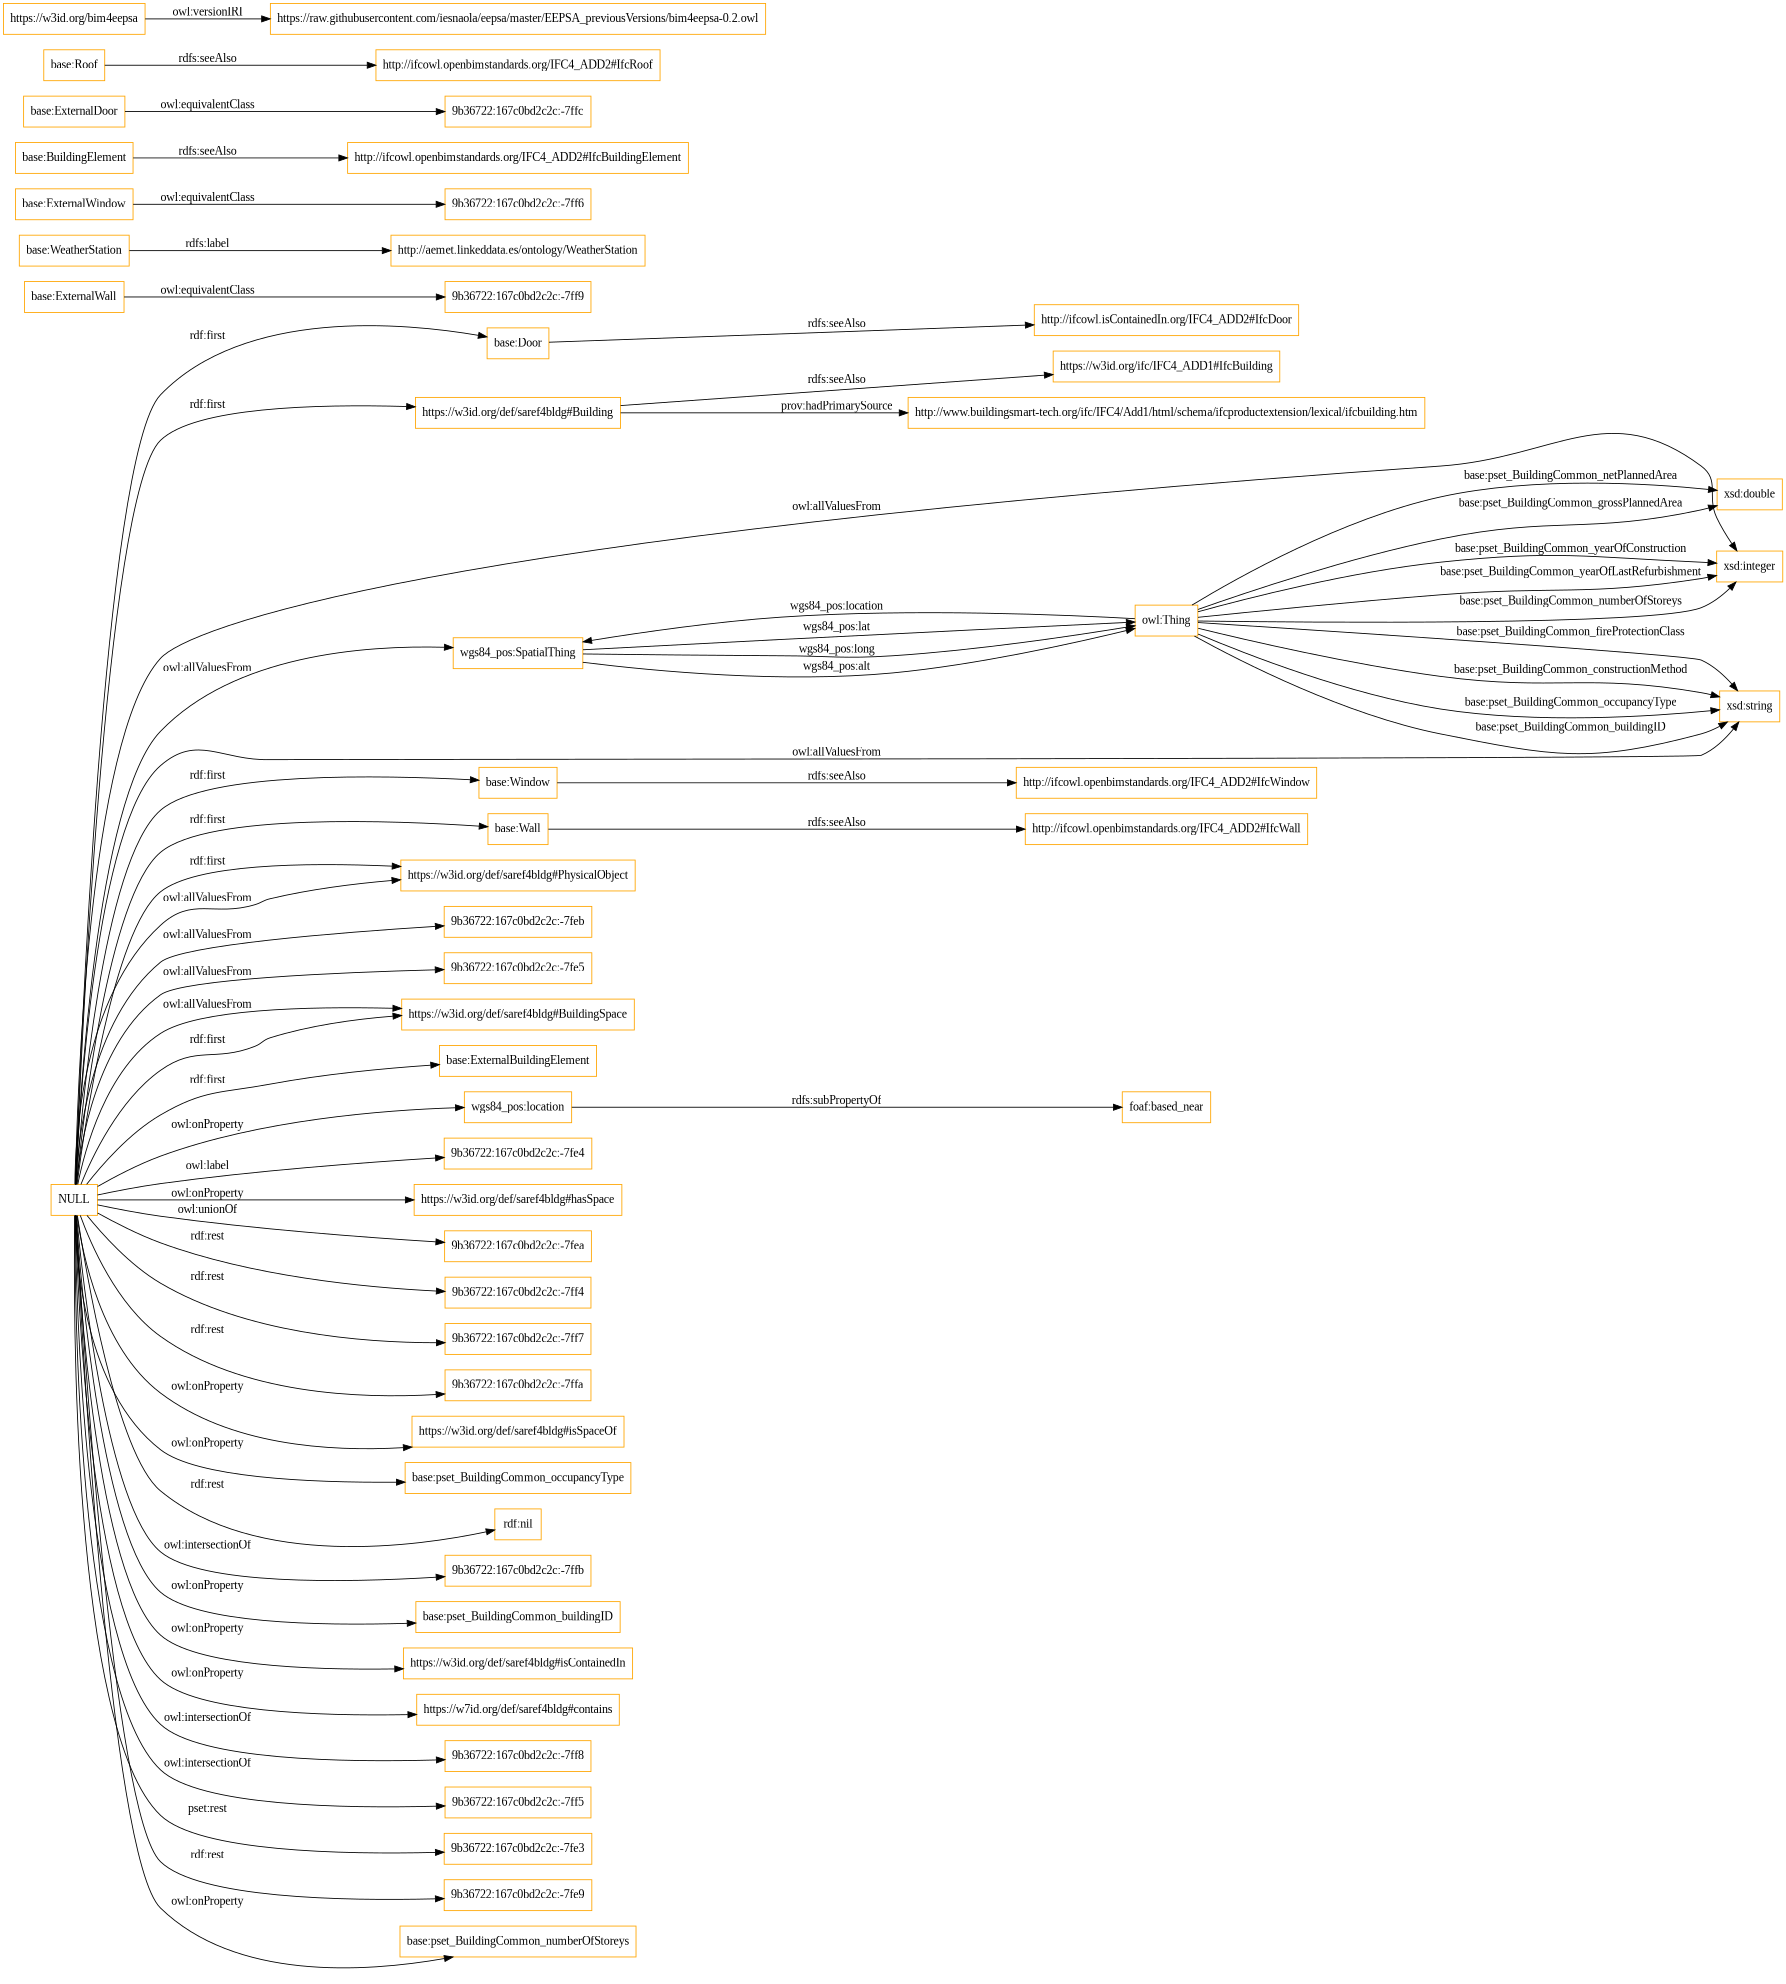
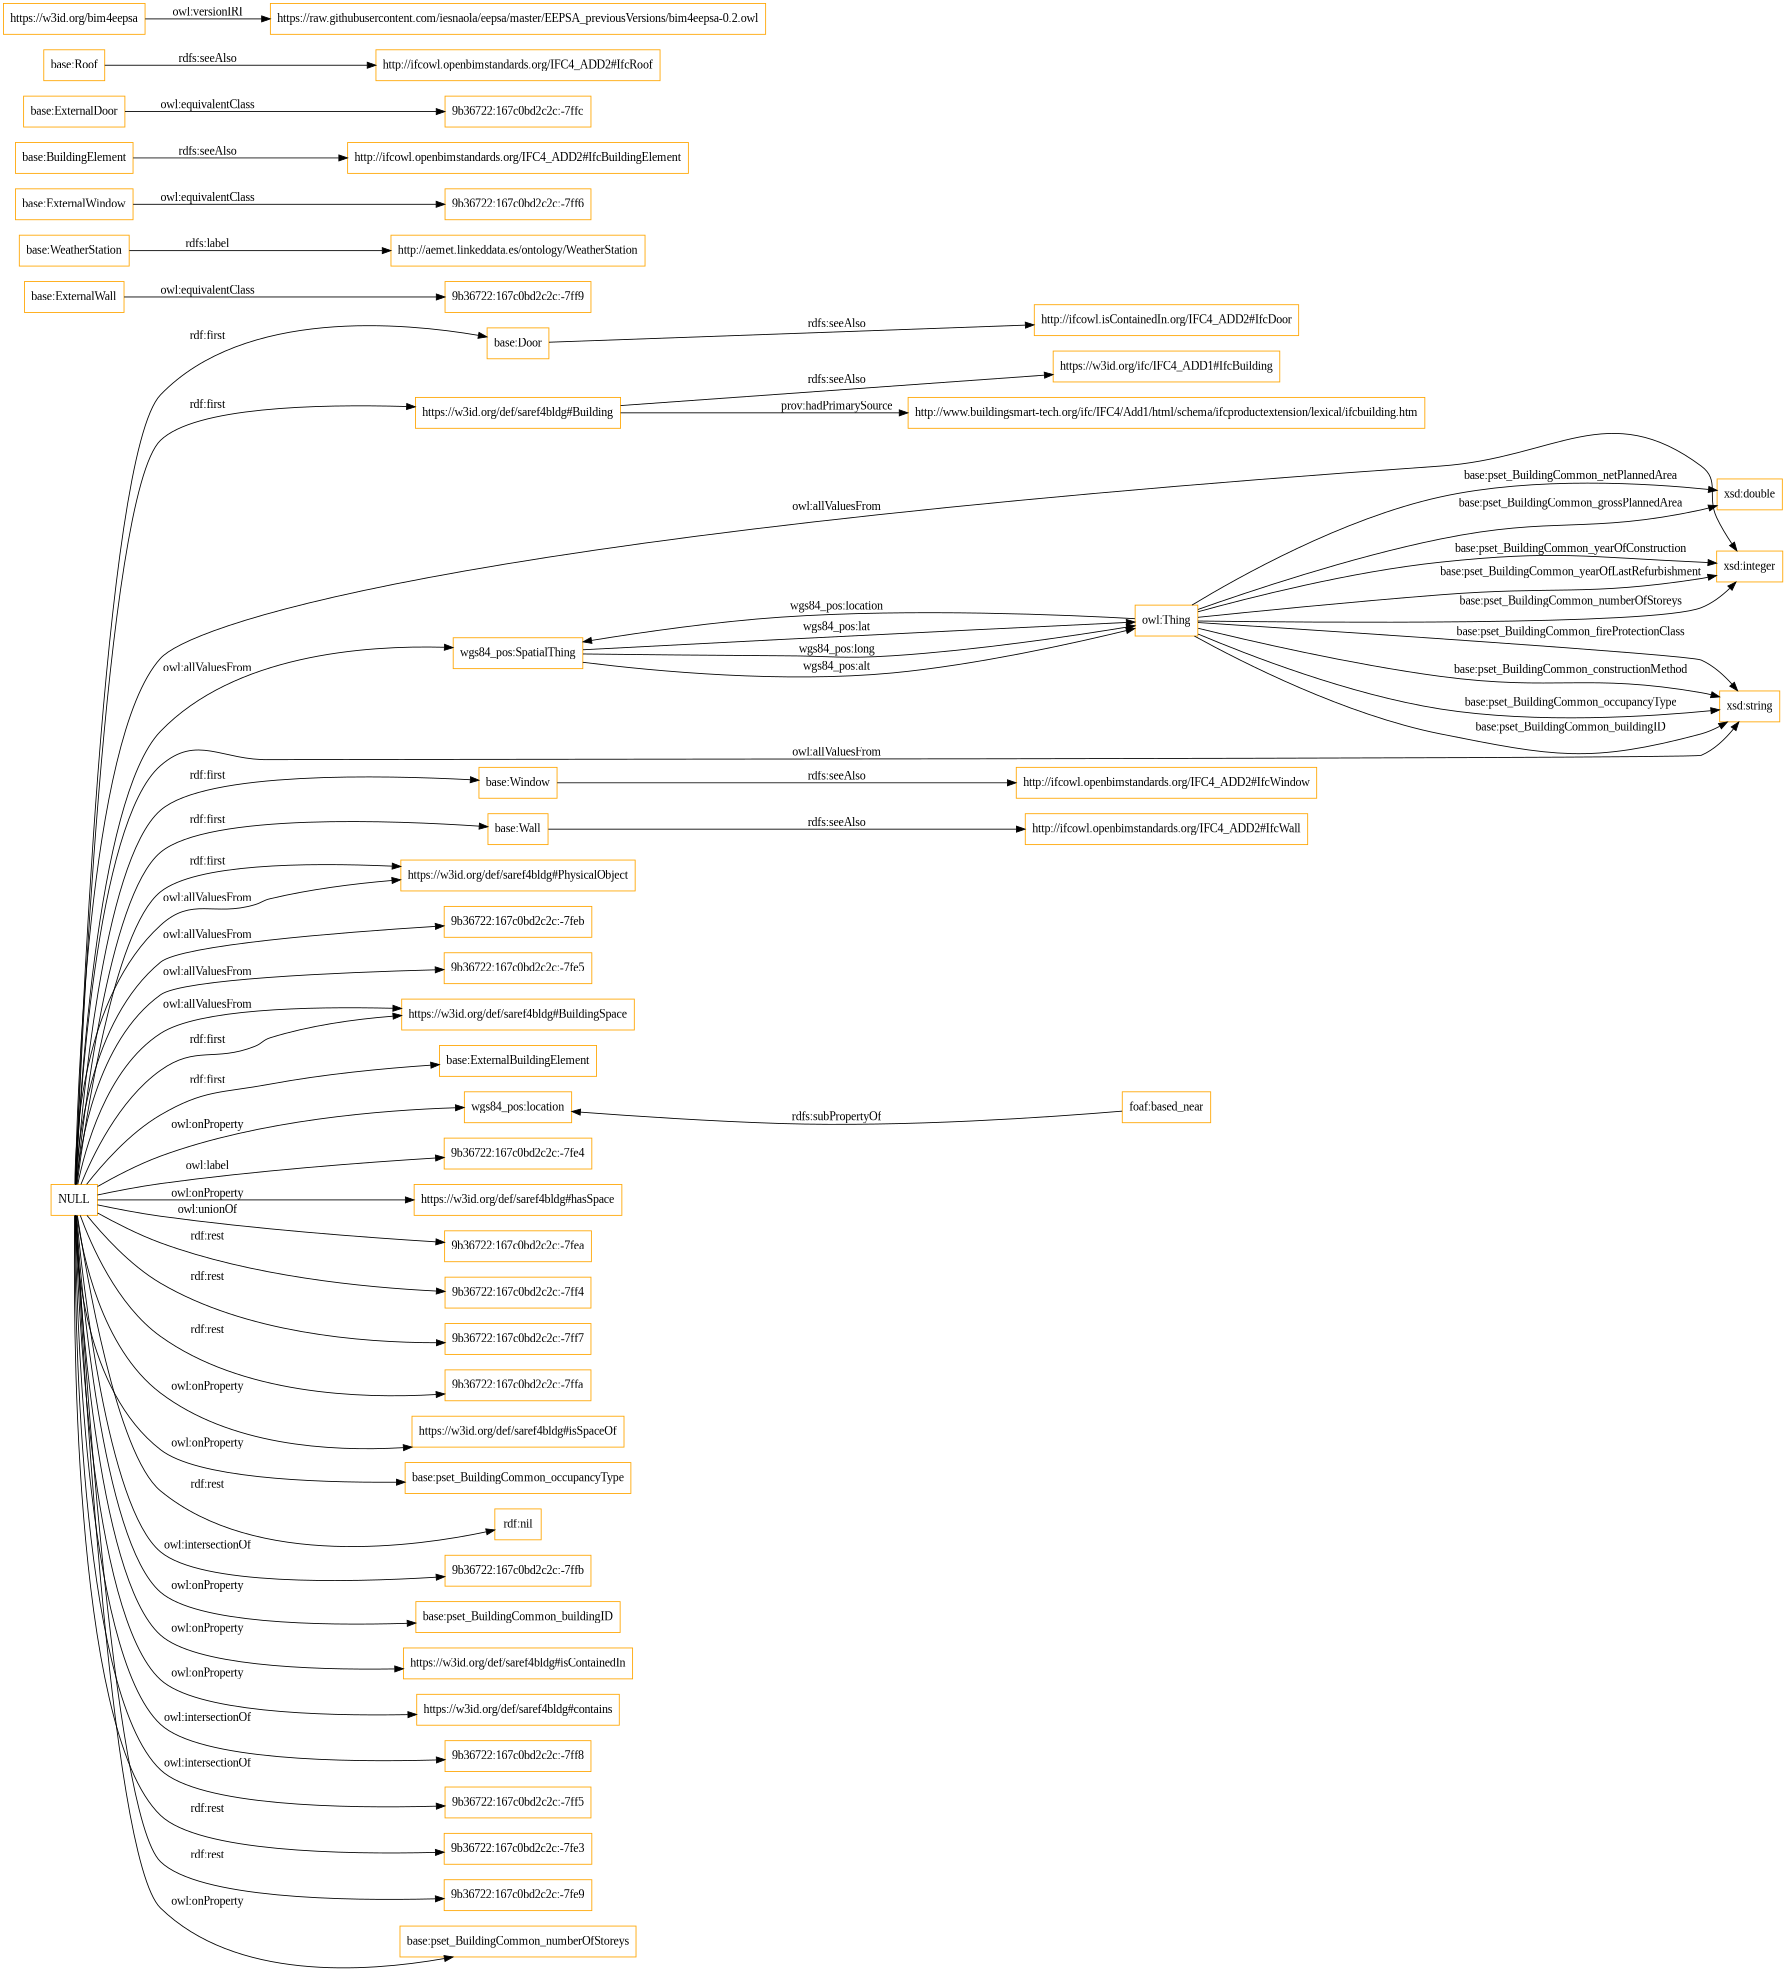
edge "wgs84_pos:location" -> "foaf:based_near": reversed
node "https://w7id.org/def/saref4bldg#contains": label "https://w7id.org/def/saref4bldg#contains" -> "https://w3id.org/def/saref4bldg#contains"
edge "NULL" -> "9b36722:167c0bd2c2c:-7fe3": label "pset:rest" -> "rdf:rest"
